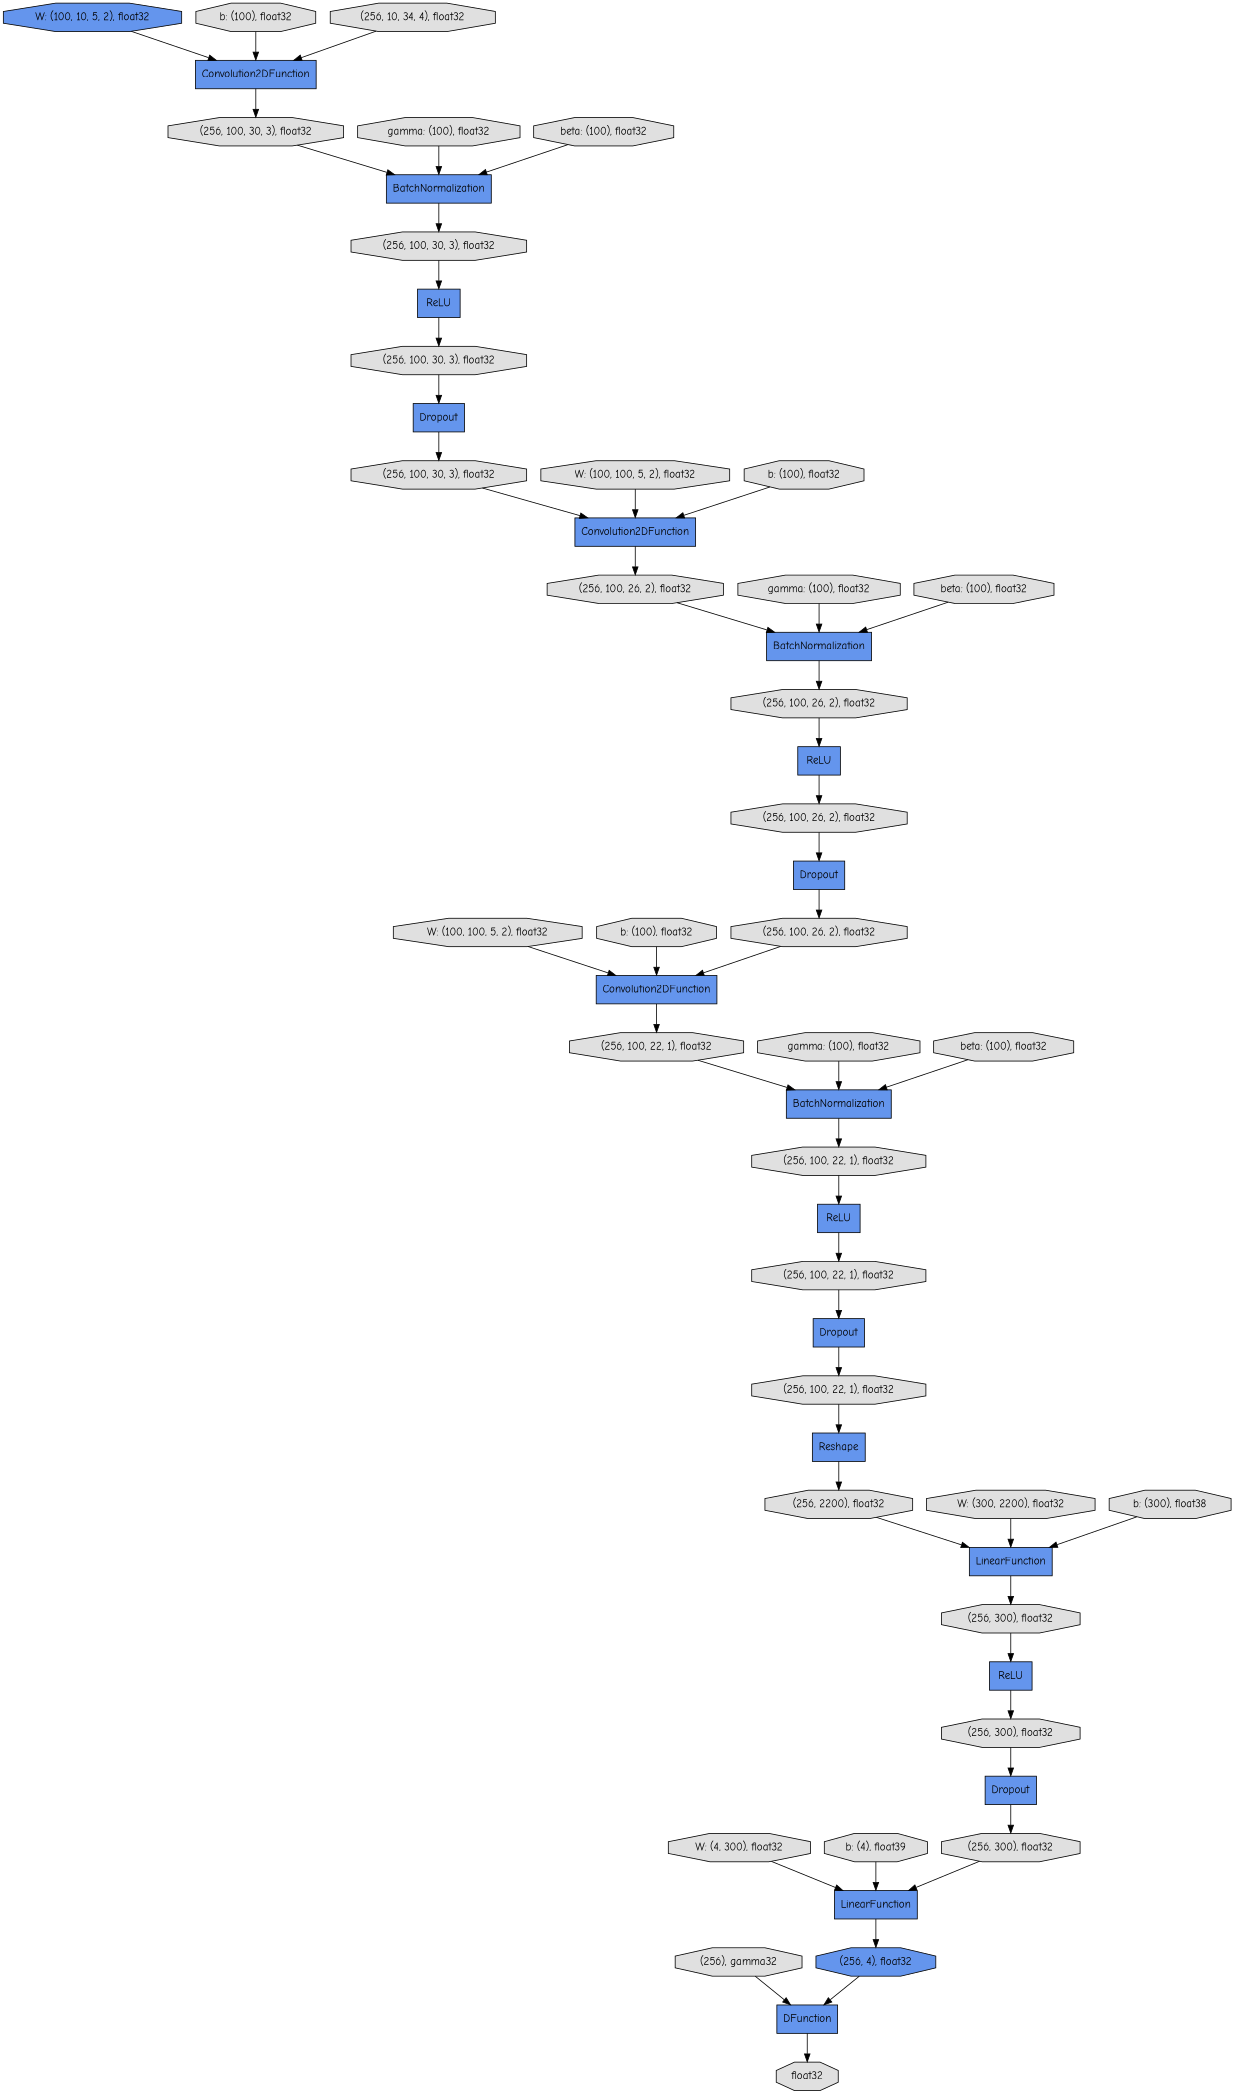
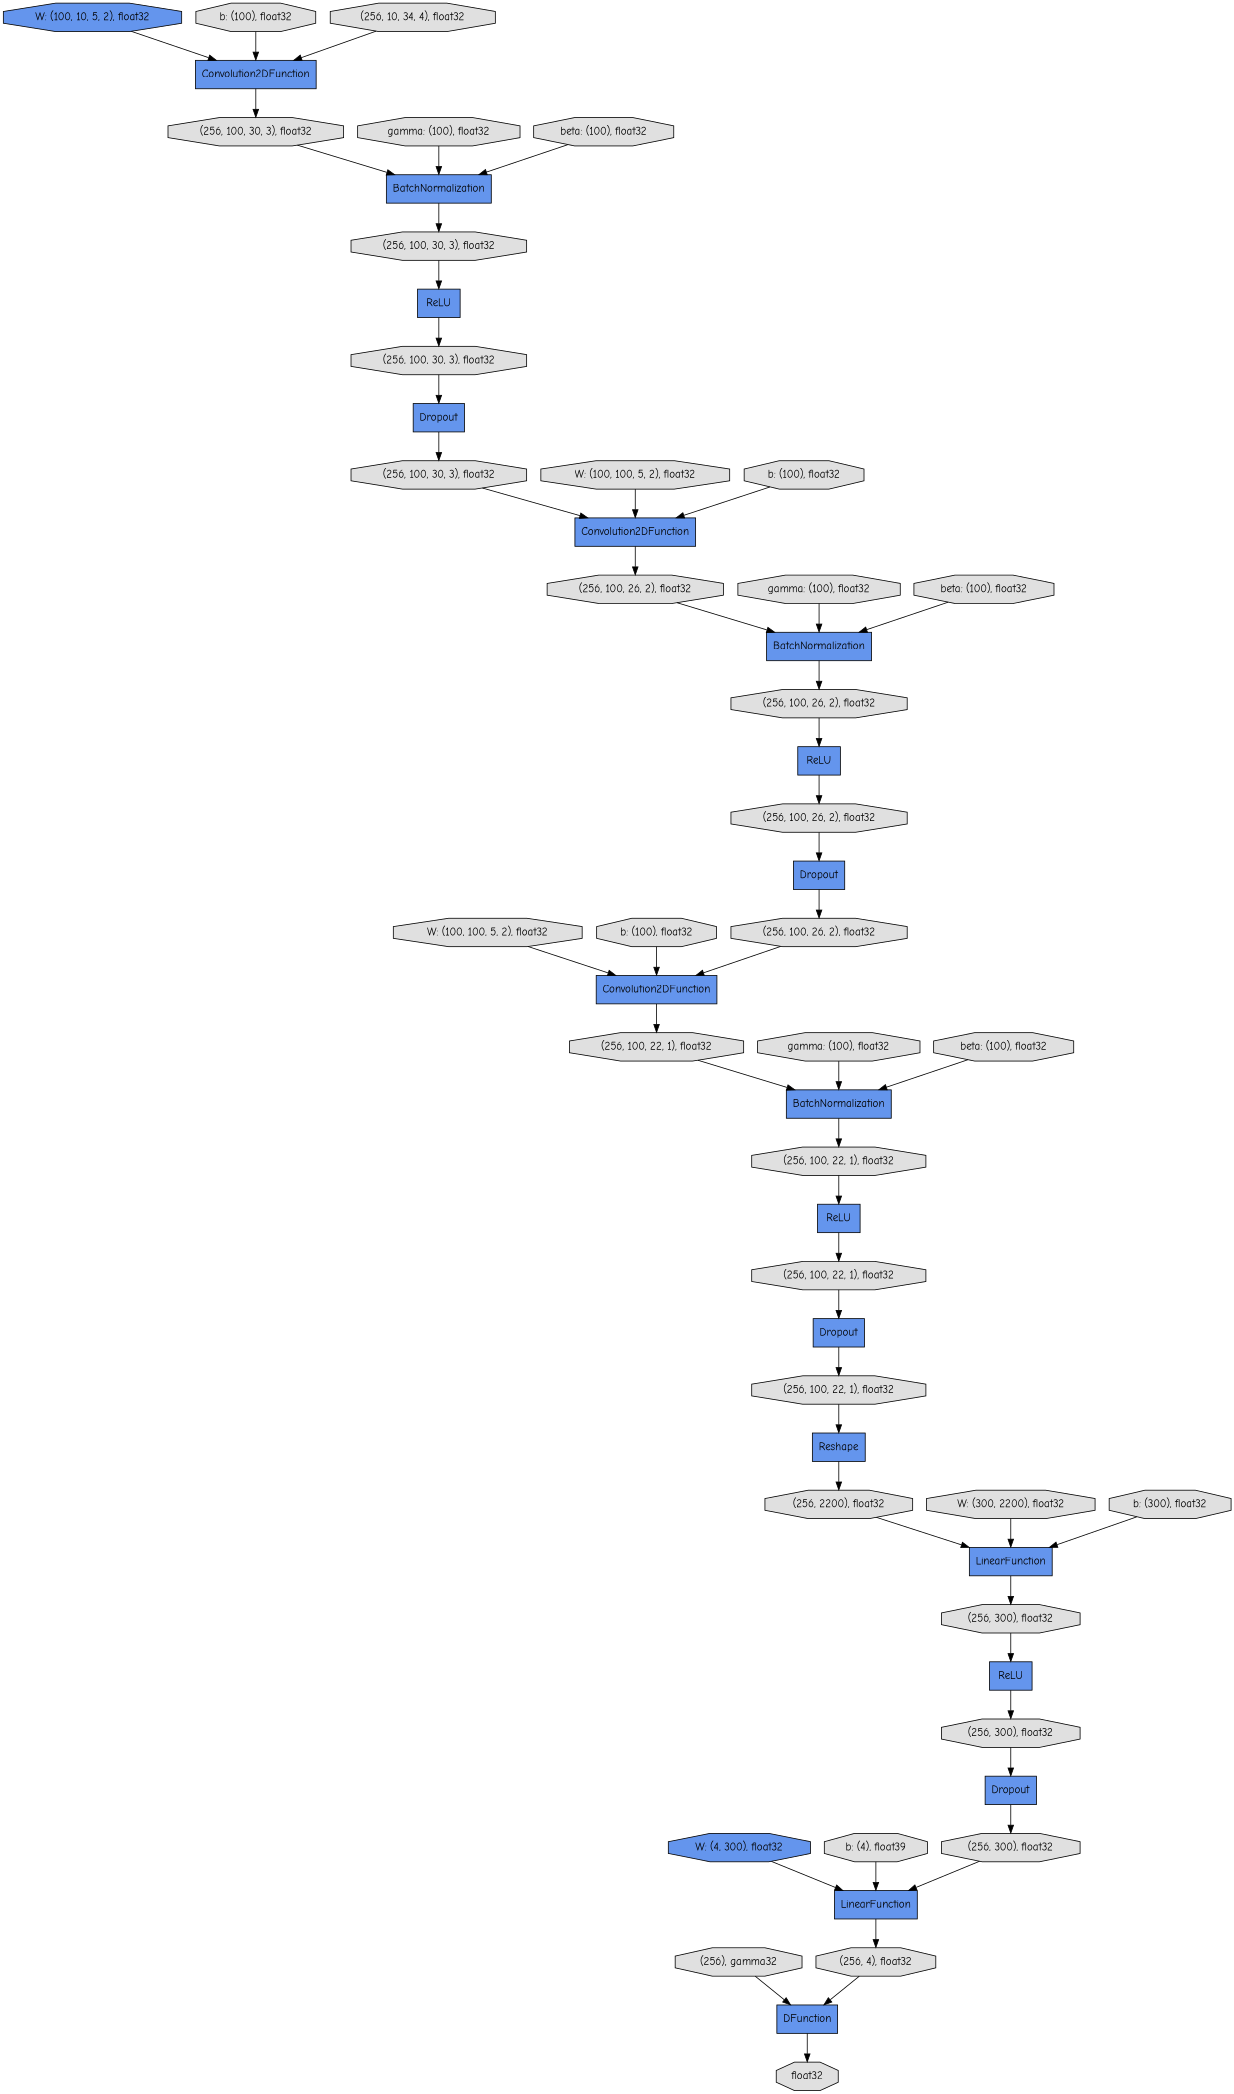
node "b: (300), float38": label "b: (300), float38" -> "b: (300), float32"
node "W: (4, 300), float32": fillcolor #e0e0e0 -> #6495ed
node "(256, 4), float32": fillcolor #6495ed -> #e0e0e0
